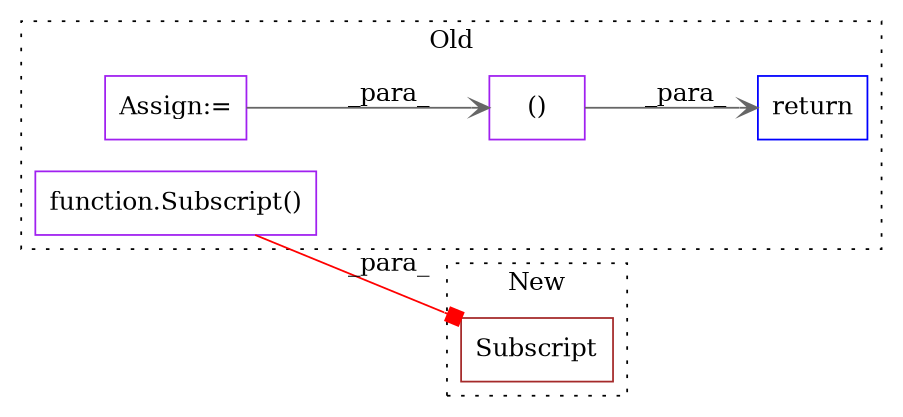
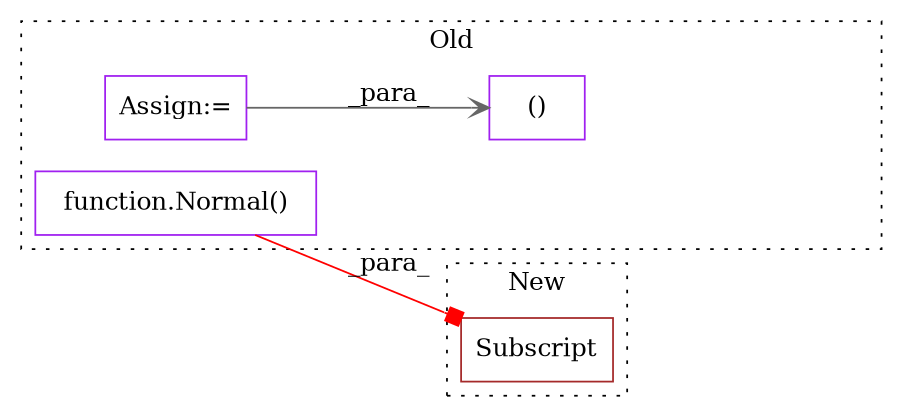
node "return": removed
node "function.Subscript()": label "function.Subscript()" -> "function.Normal()"
